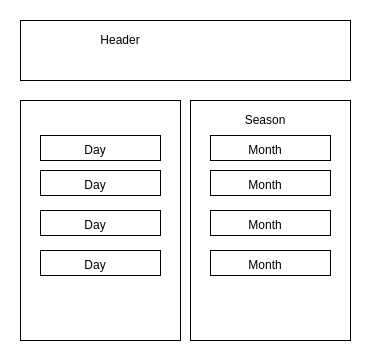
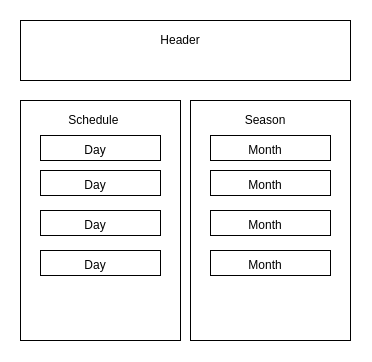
node "Header": moved (121, 41) -> (181, 41)
node "Schedule": added
